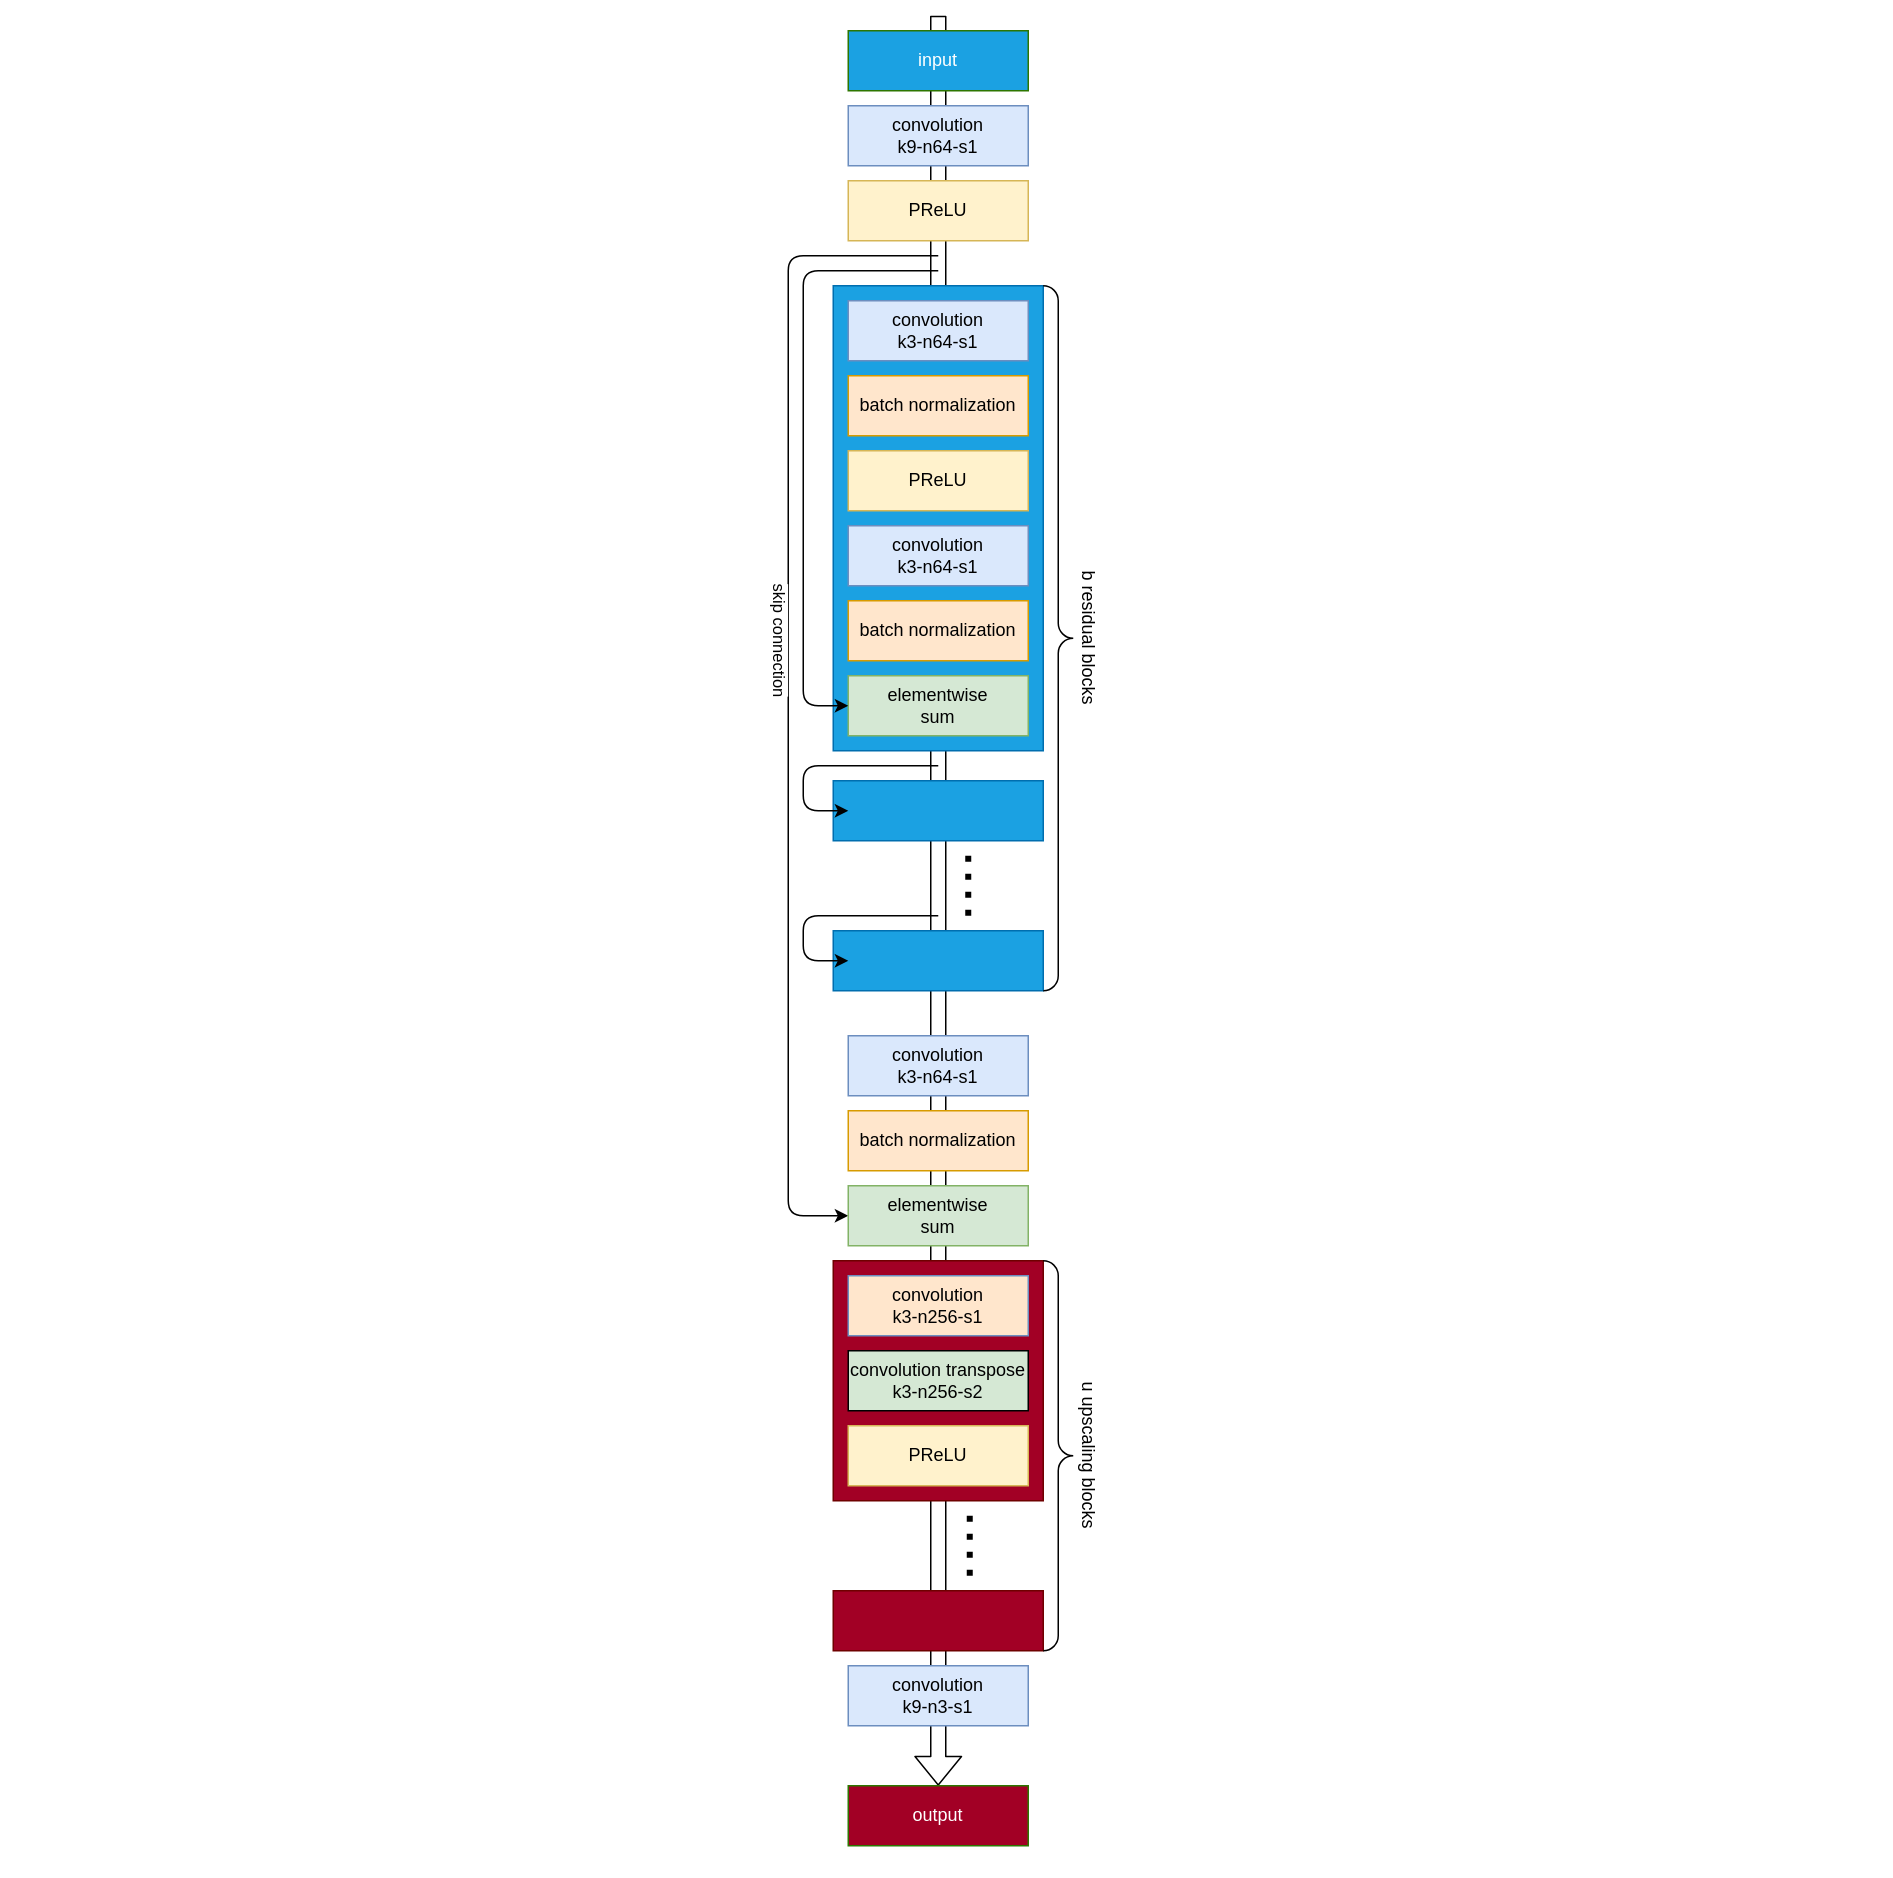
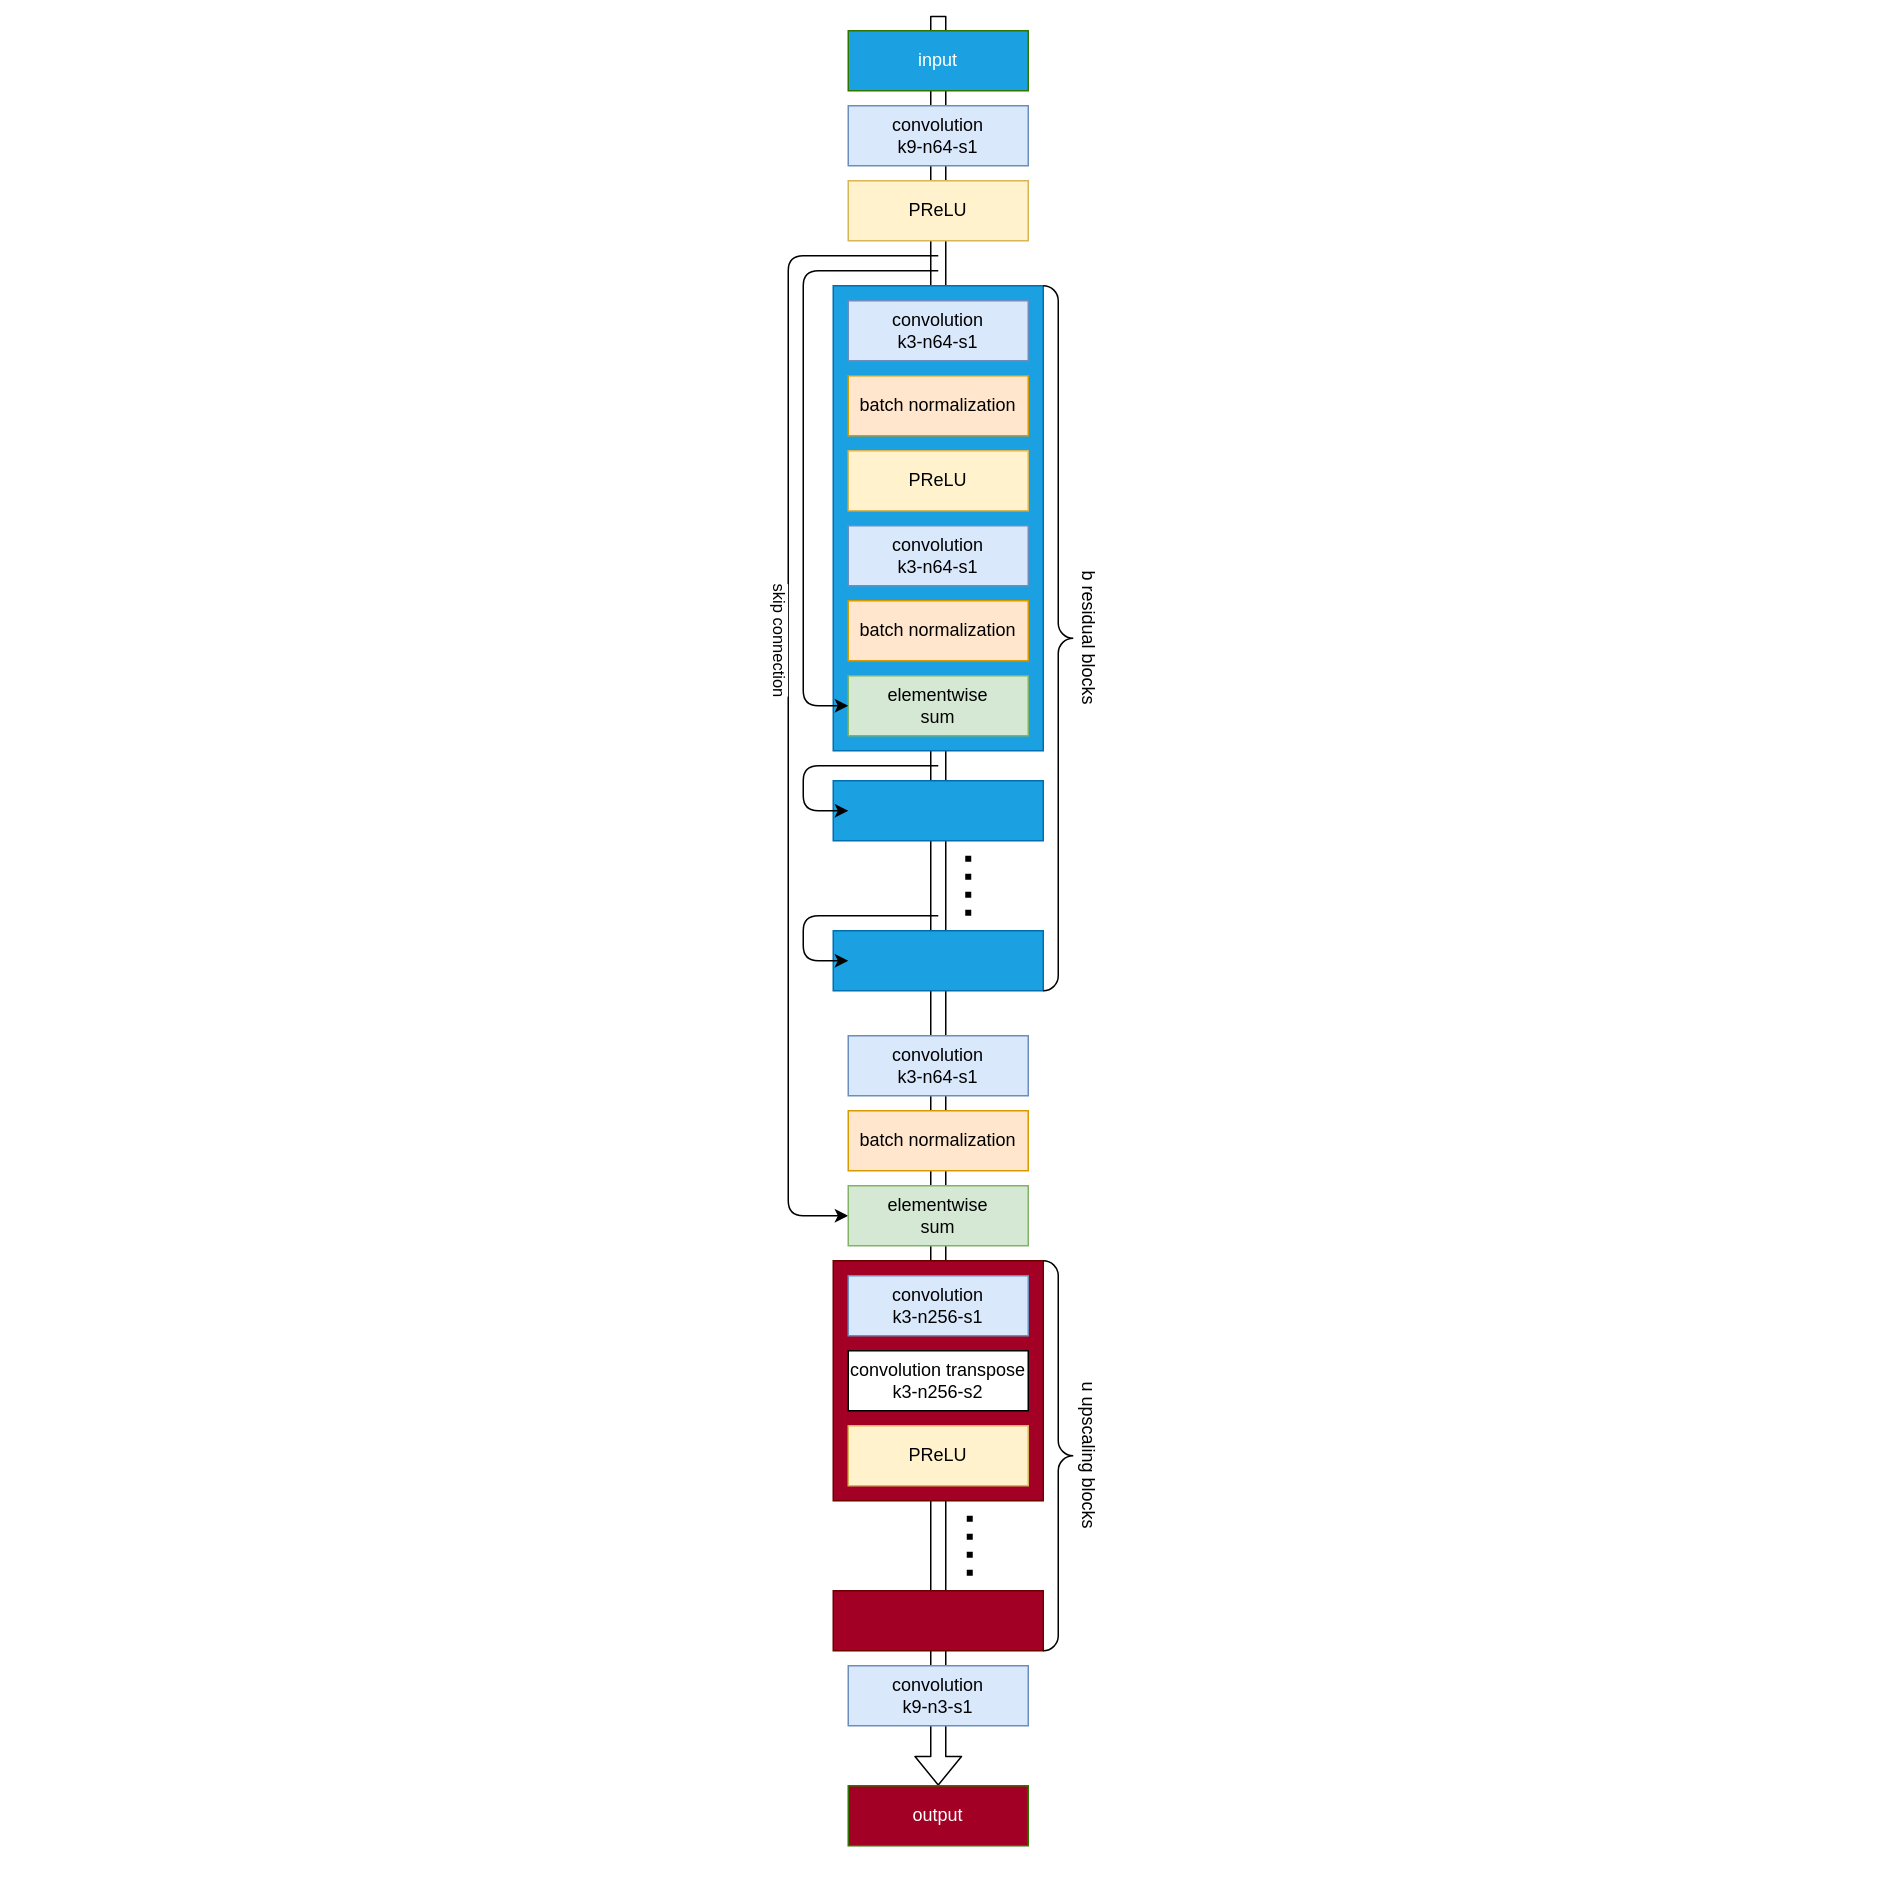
node "convolution k3-n256-s1": fillcolor #ffe6cc -> #dae8fc
node "convolution transpose k3-n256-s2": fillcolor #d5e8d4 -> #ffffff
